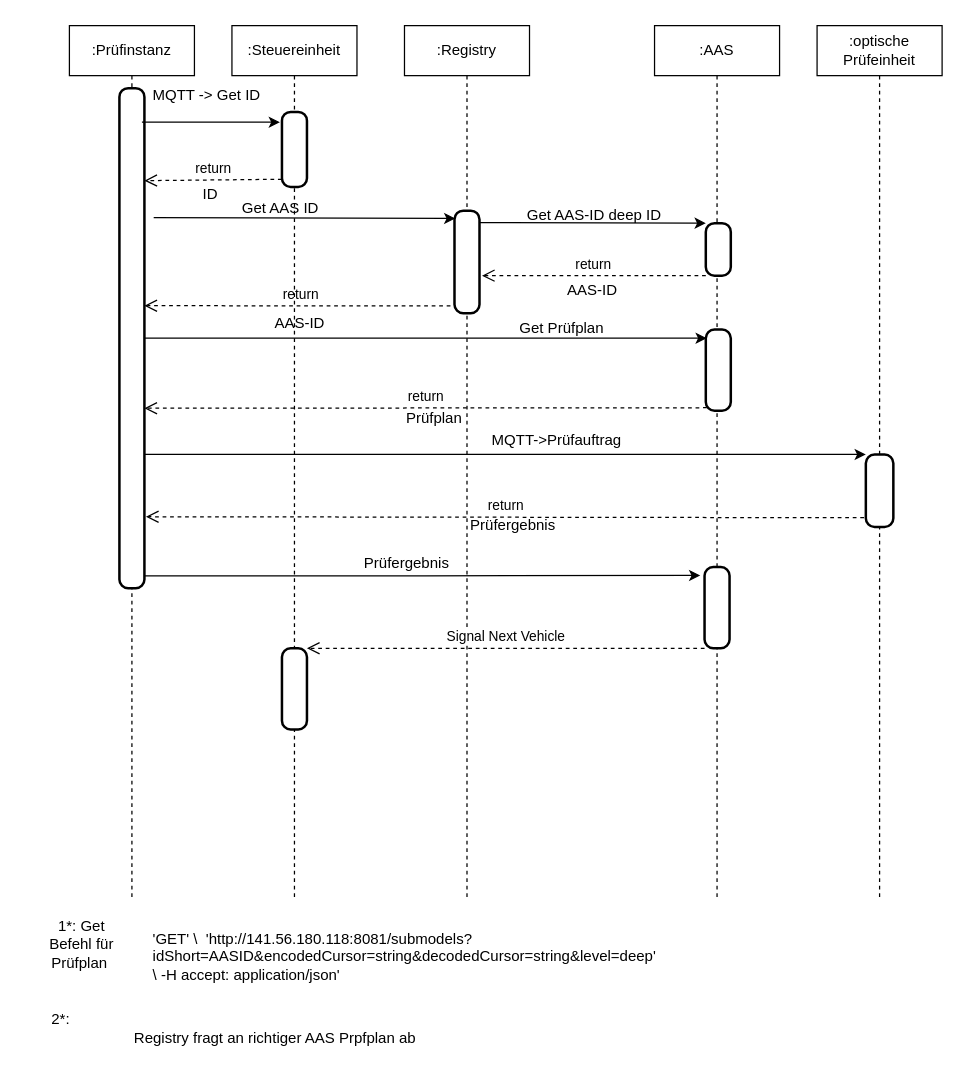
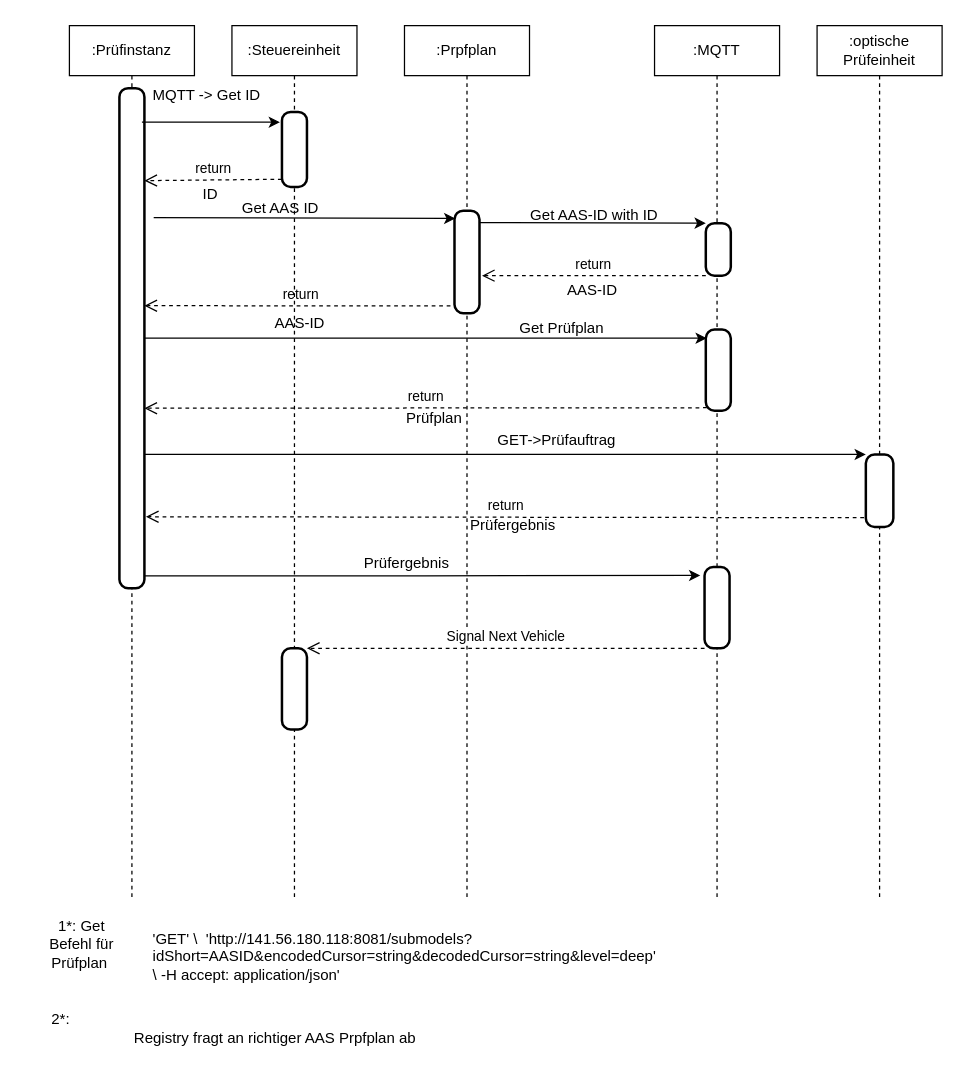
node ":Registry": label ":Registry" -> ":Prpfplan"
node ":AAS": label ":AAS" -> ":MQTT"
node "Get AAS-ID deep ID": label "Get AAS-ID deep ID" -> "Get AAS-ID with ID"
node "MQTT->Prüfauftrag": label "MQTT->Prüfauftrag" -> "GET->Prüfauftrag"
